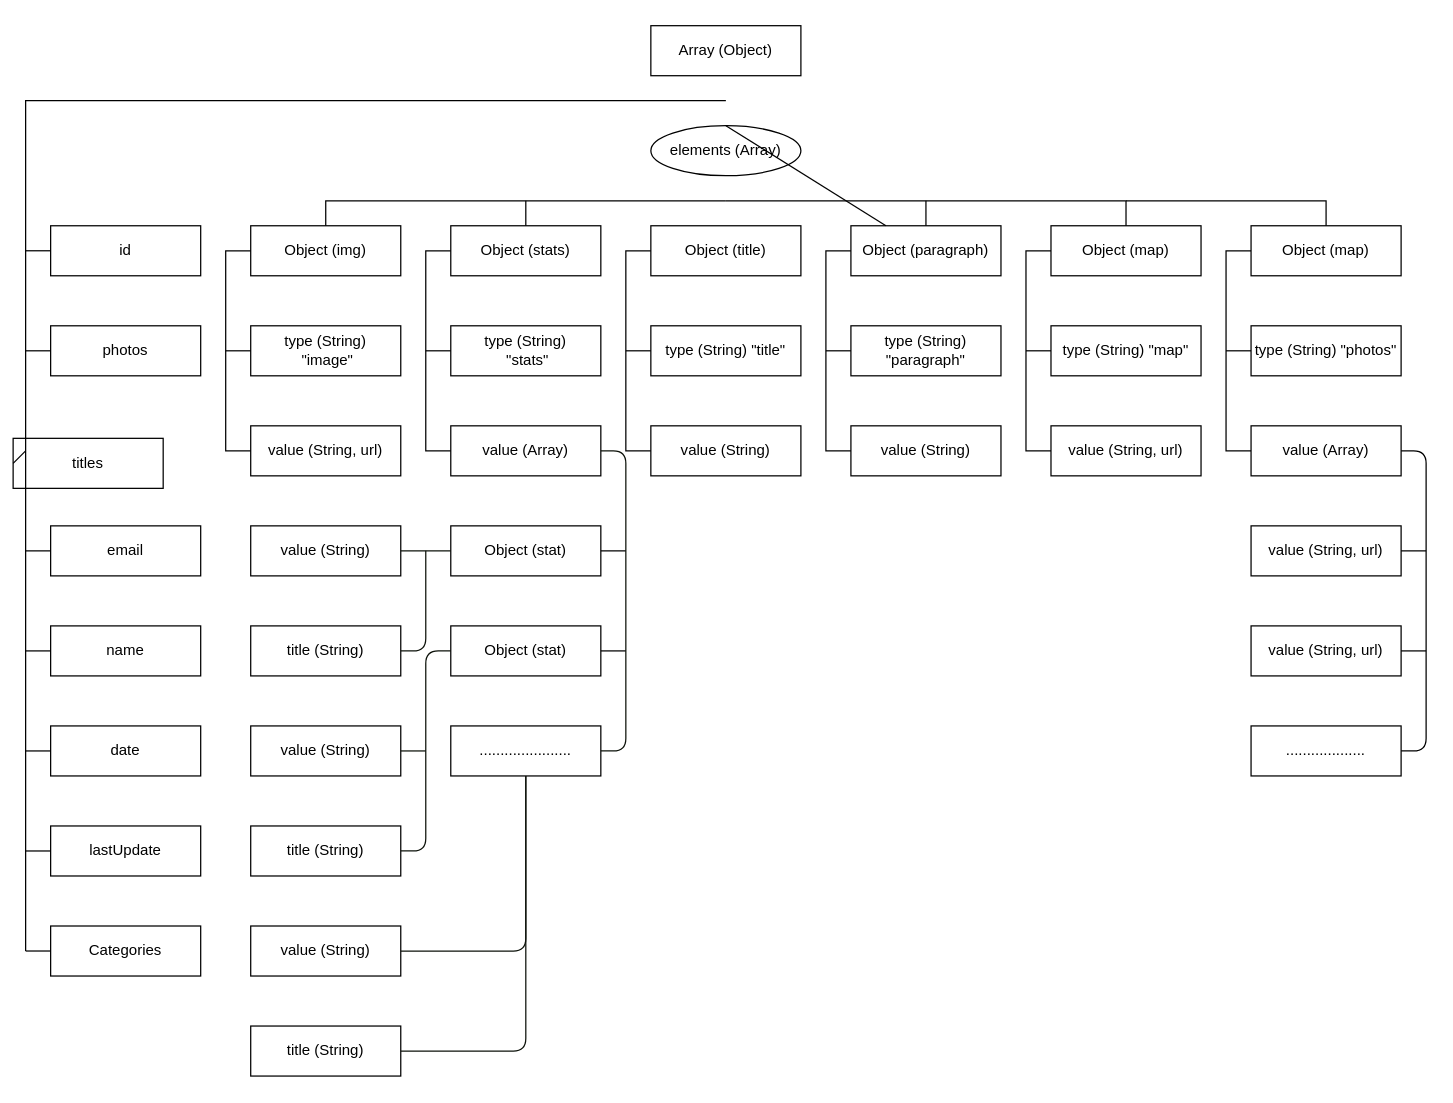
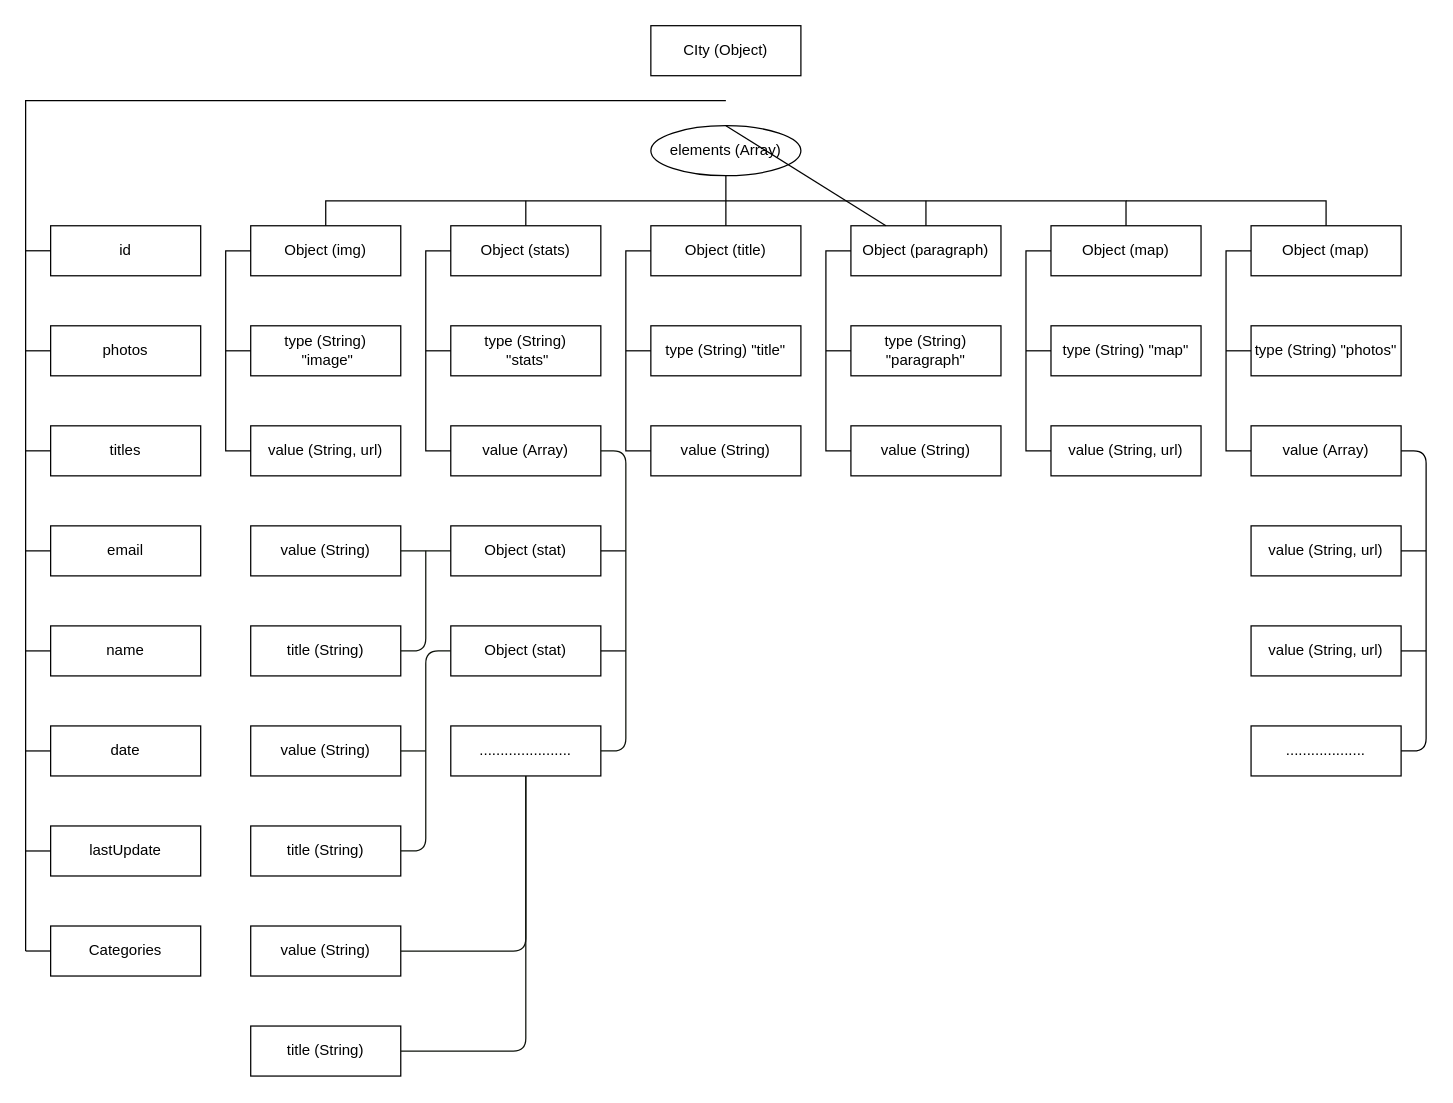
node "Array (Object)": label "Array (Object)" -> "CIty (Object)"
edge "elements (Array)" -- "Object (title)": added
node "titles": moved (88, 463) -> (126, 451)
